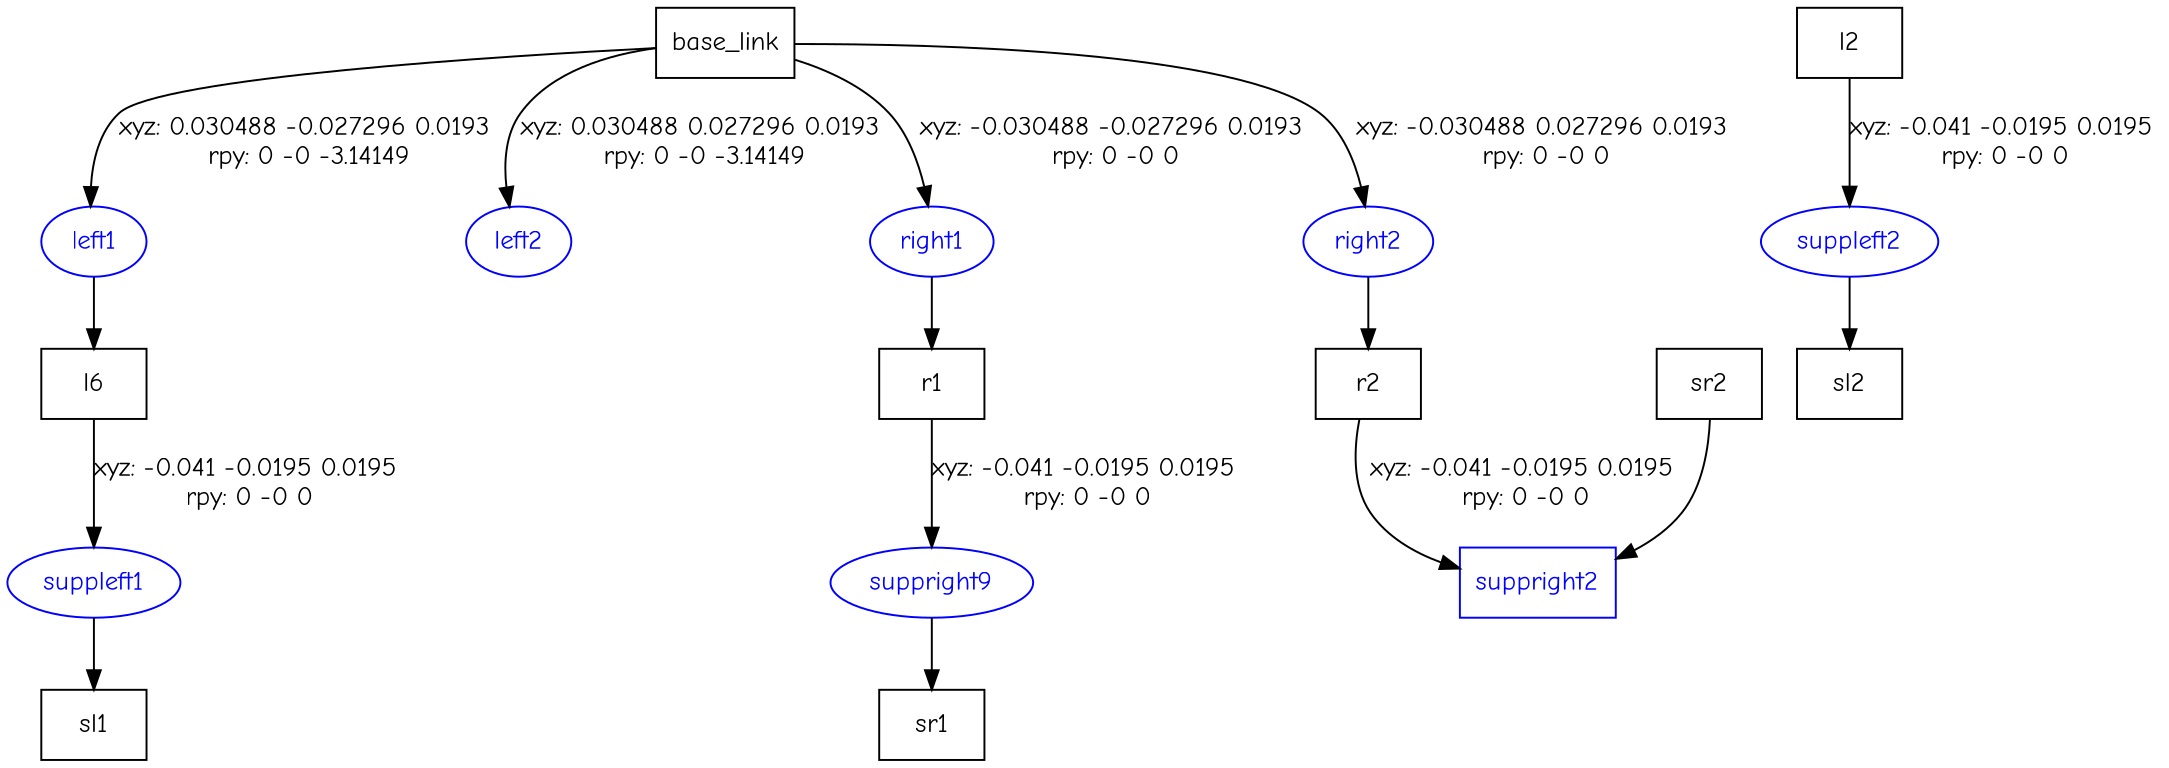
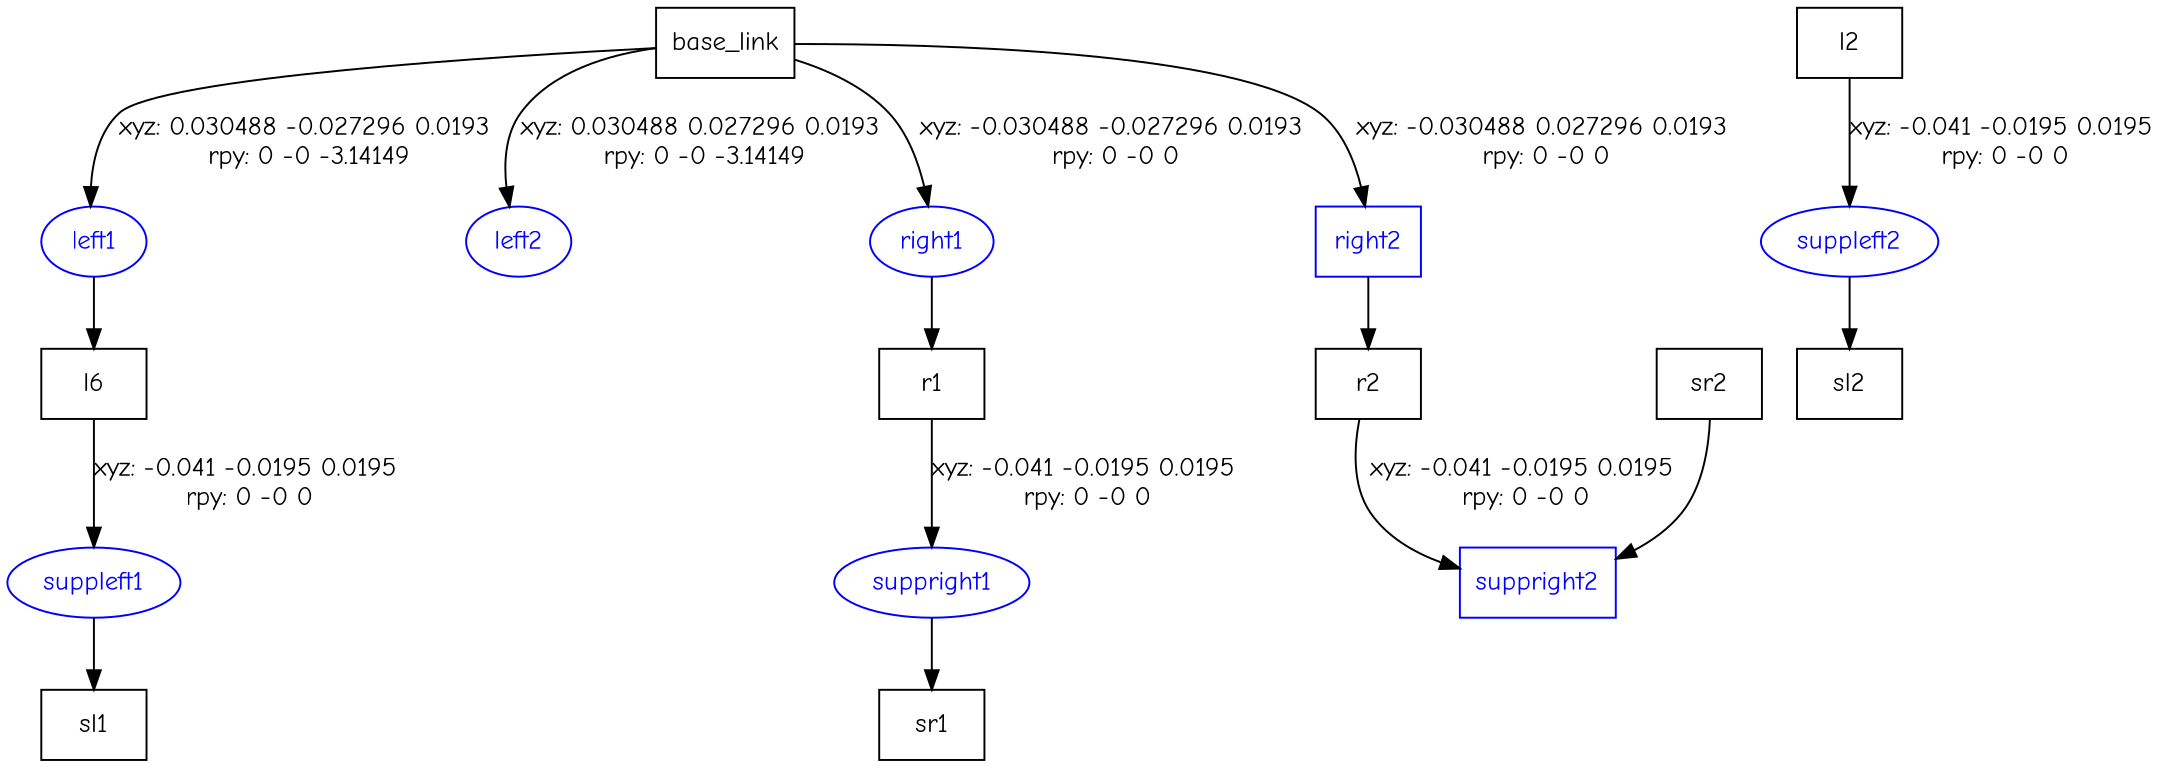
node "right2": shape ellipse -> box
node "suppright9": label "suppright9" -> "suppright1"
